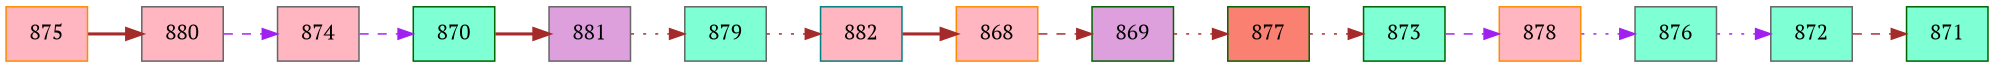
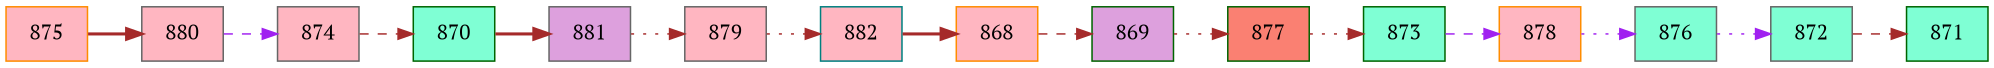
edge "874" -> "870": color purple -> brown
node "879": fillcolor aquamarine -> lightpink
